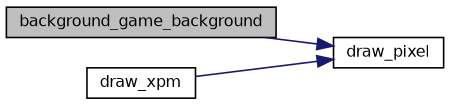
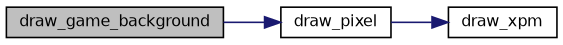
node "background_game_background": label "background_game_background" -> "draw_game_background"
edge "draw_xpm" -> "draw_pixel": reversed
